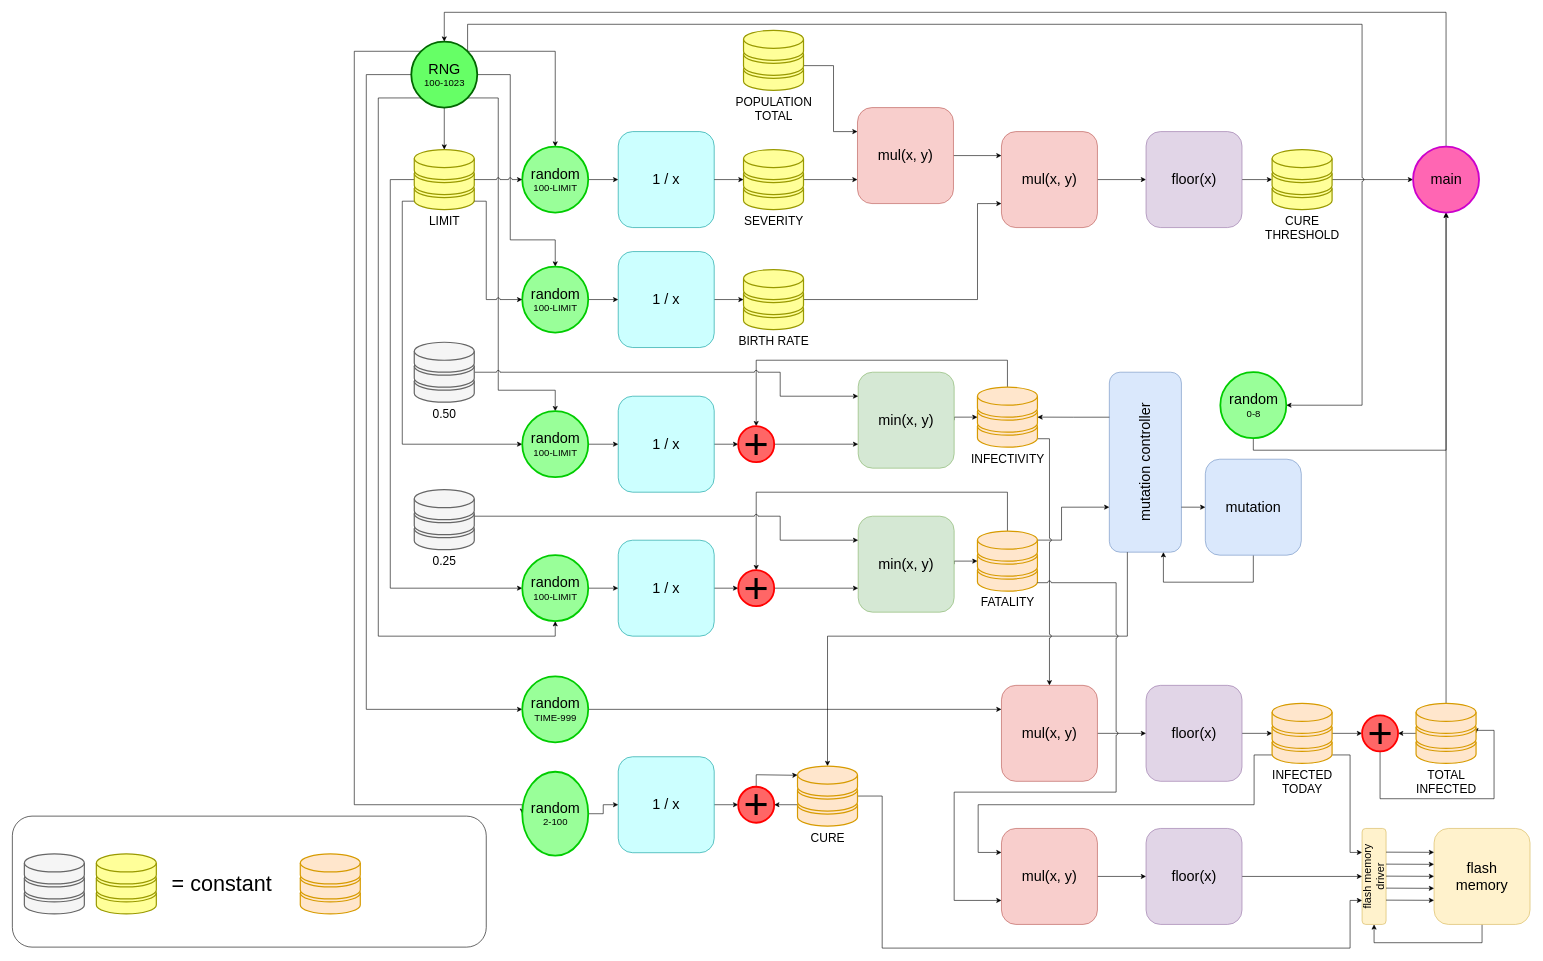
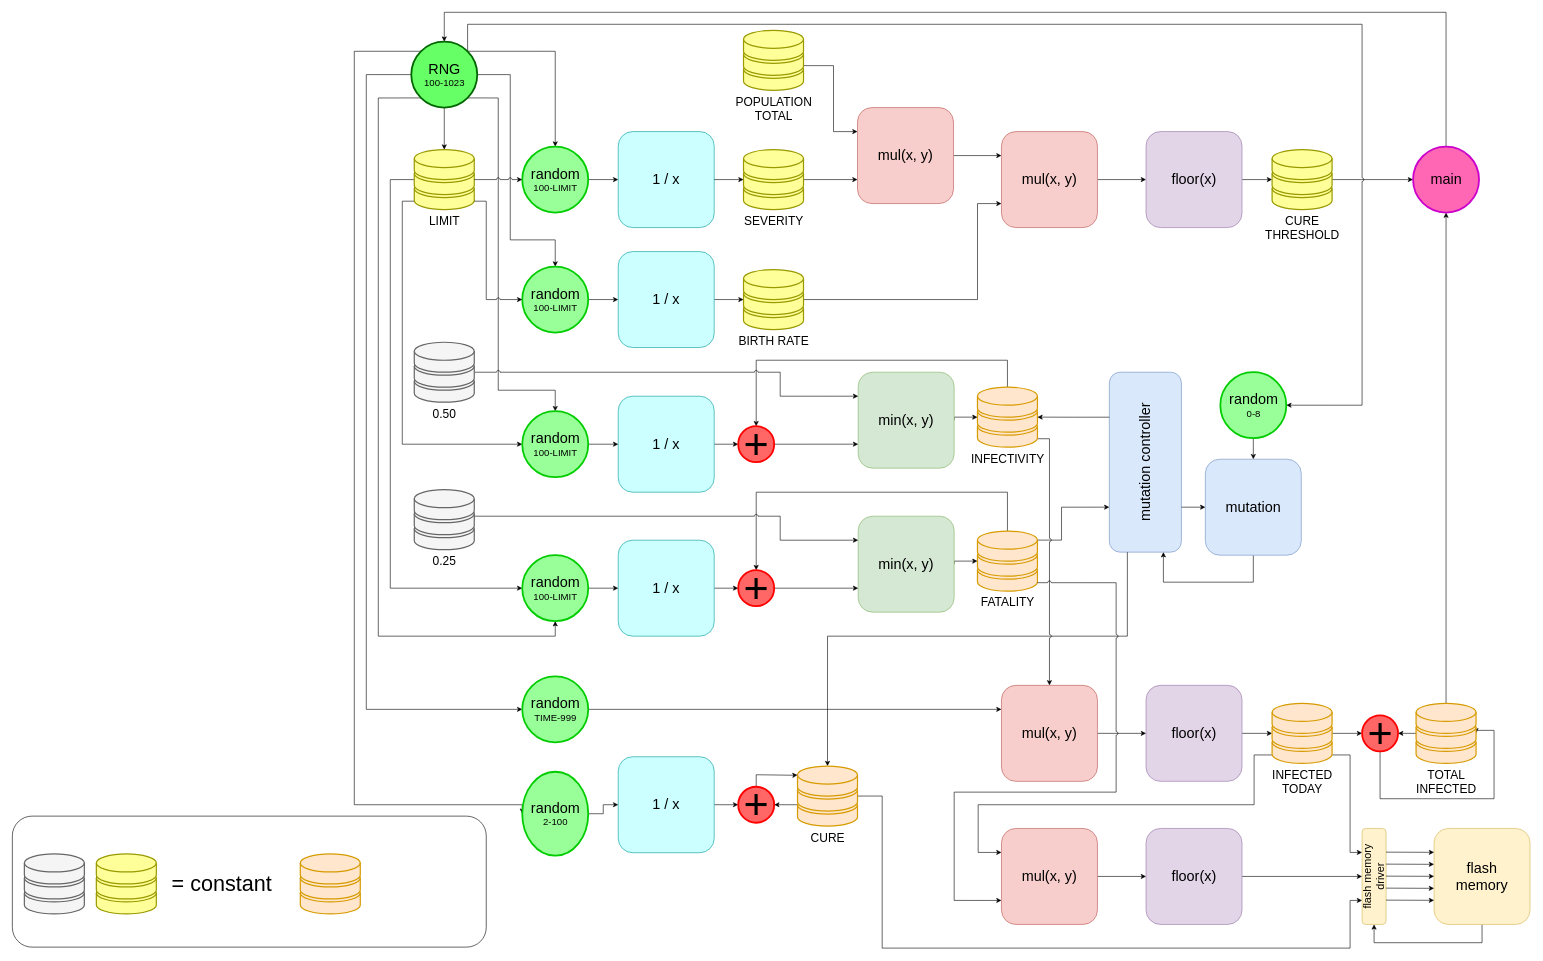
edge "random 0-8" -> "main": now "random 0-8" -> "mutation"
